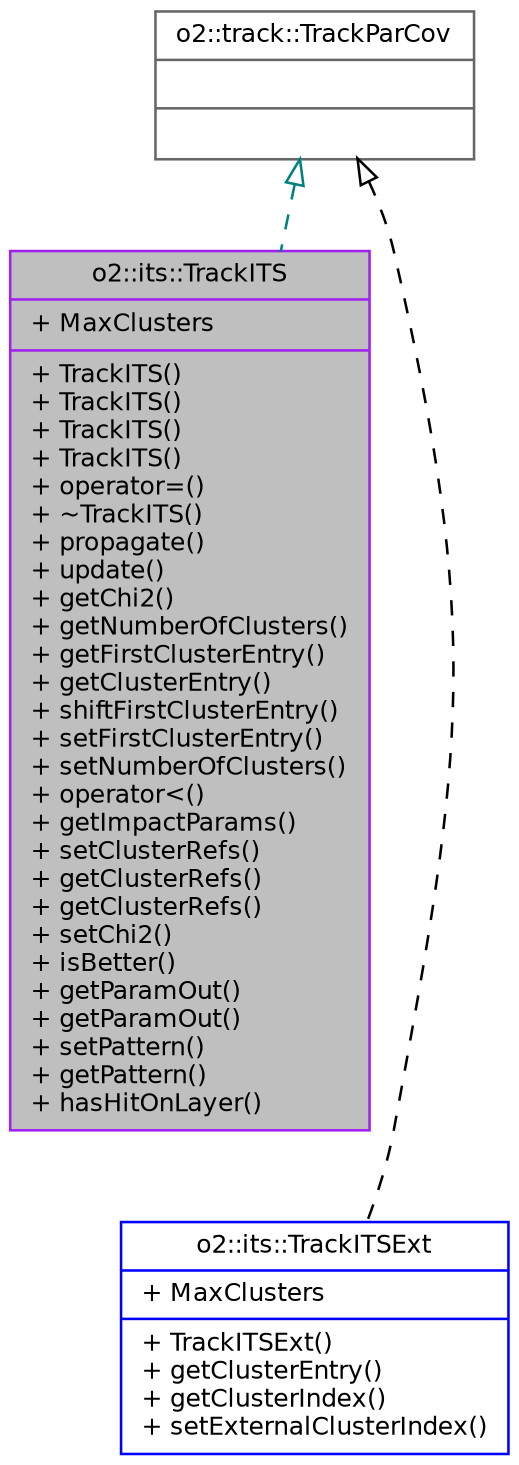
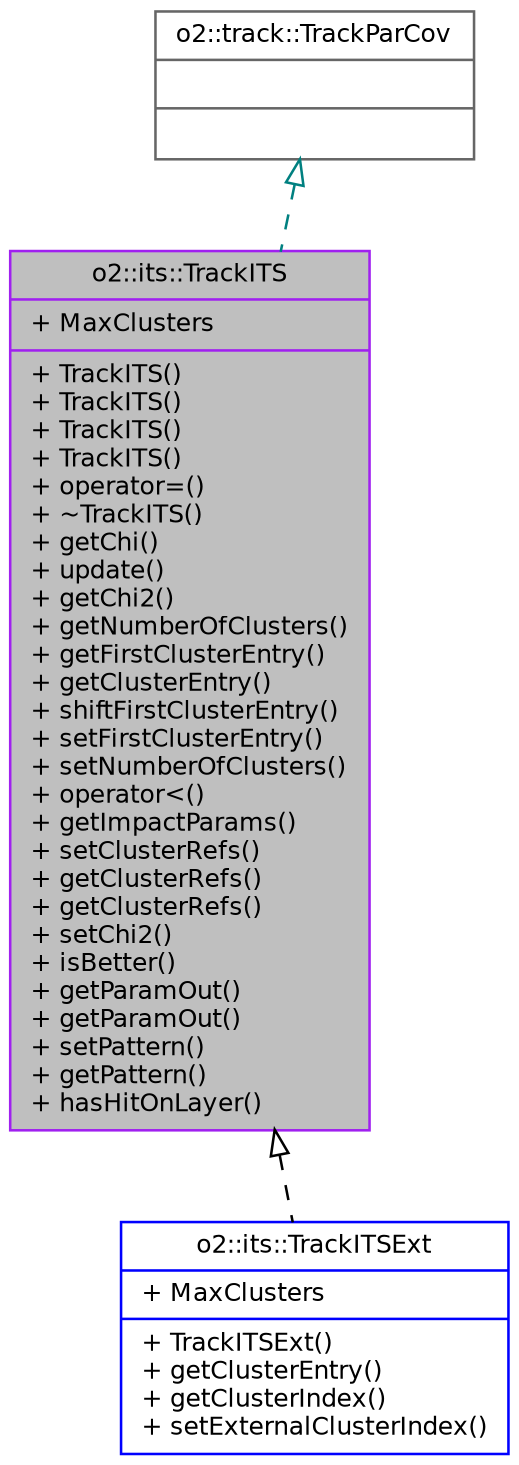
node "o2::its::TrackITS": text "+ propagate()" -> "+ getChi()"
edge "o2::its::TrackITSExt" -> "o2::track::TrackParCov": now "o2::its::TrackITSExt" -> "o2::its::TrackITS"
